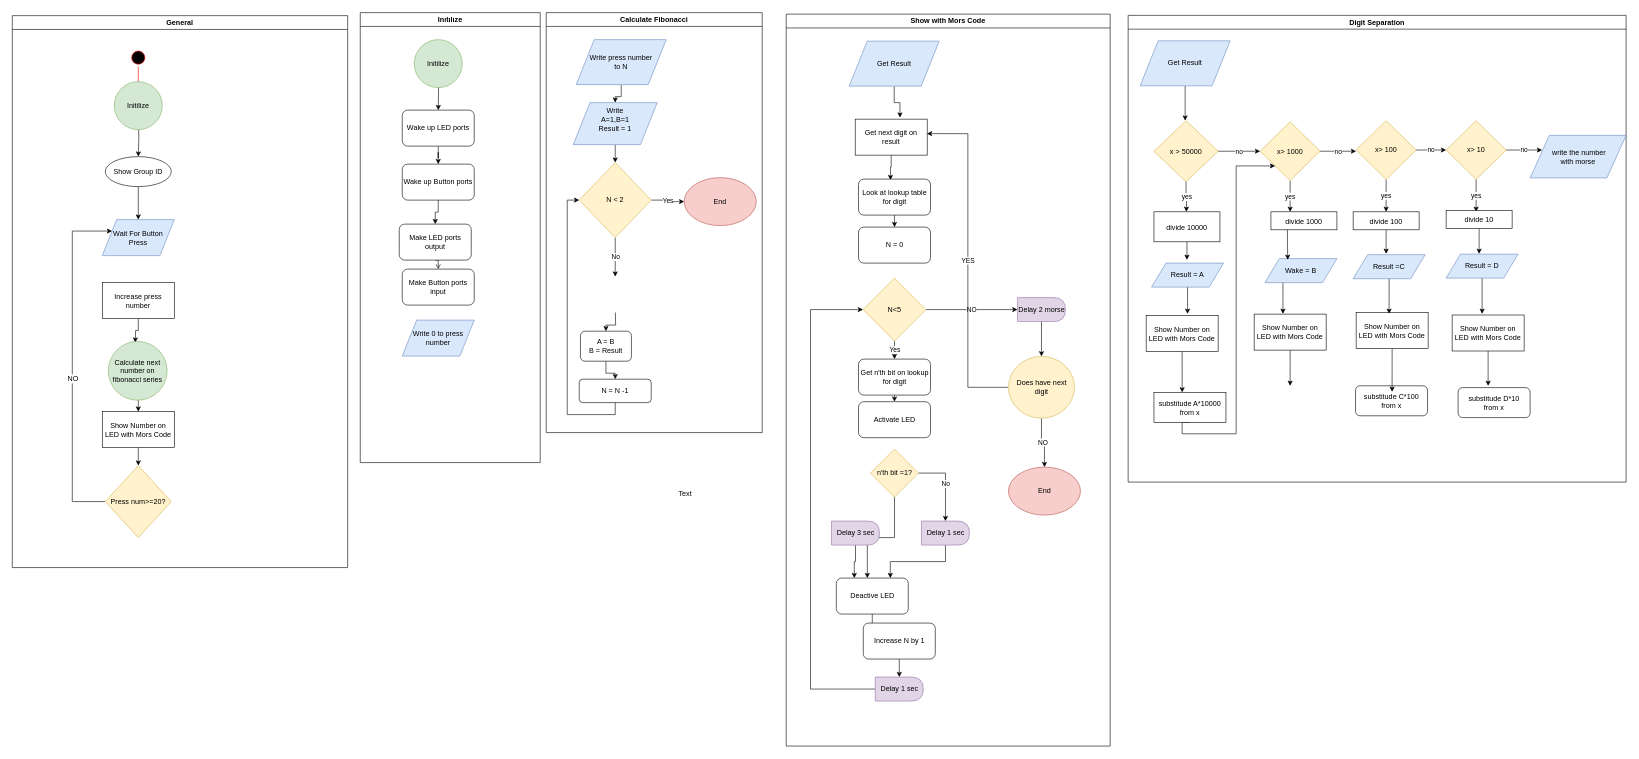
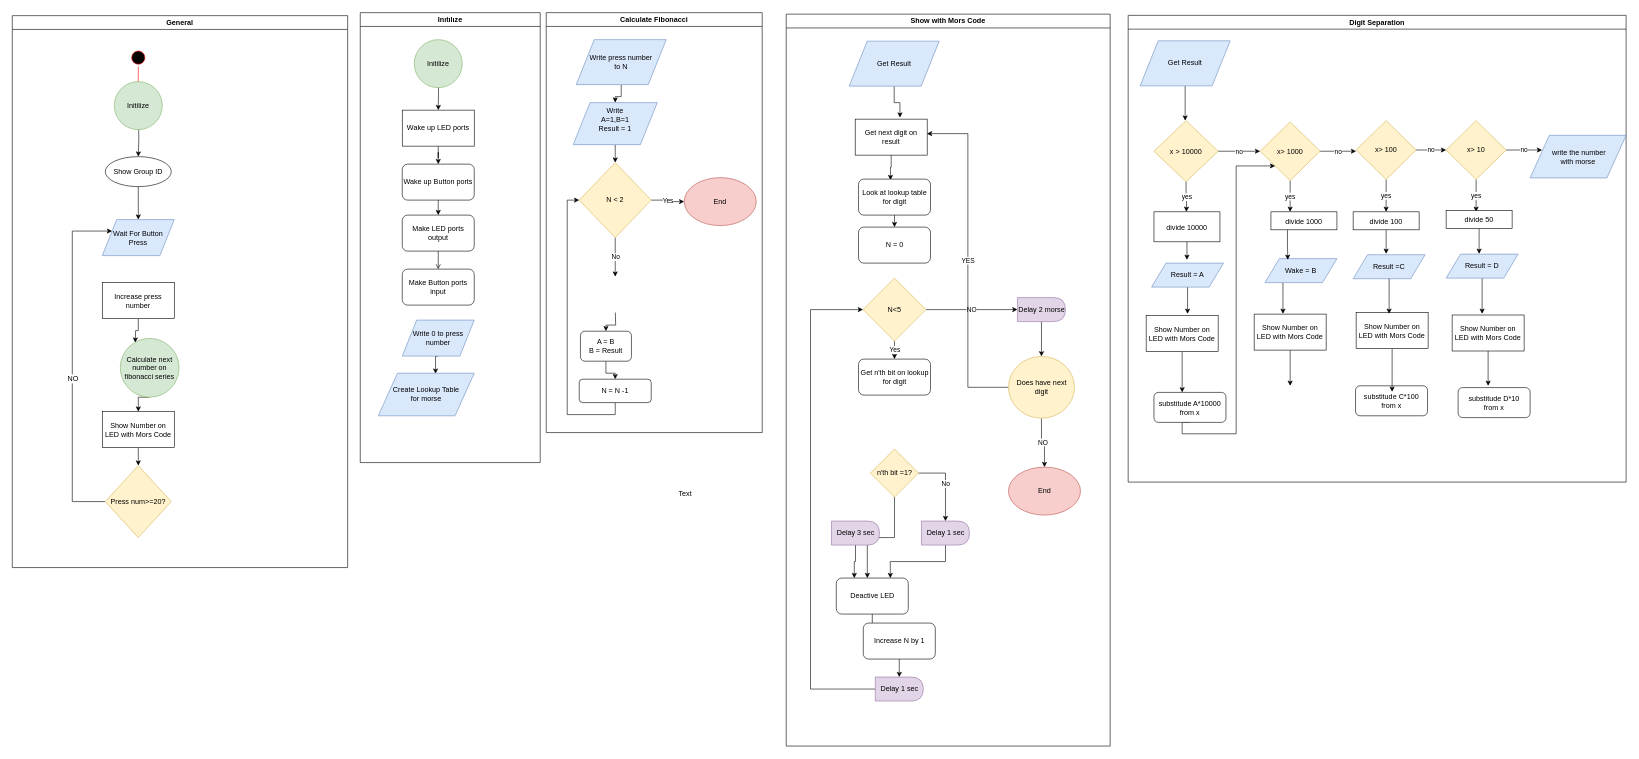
node "Wake up LED ports": shape rounded rectangle -> rectangle
node "x > 50000": label "x > 50000" -> "x > 10000"
node "divide 10": label "divide 10" -> "divide 50"
node "Make LED ports output": moved (435, 242) -> (438, 233)
edge "Write 0 to press number" -> "Create Lookup Table for morse": added
node "Calculate next number on fibonacci series": moved (138, 371) -> (150, 368)
node "Create Lookup Table for morse": added
edge "Get n'th bit on lookup for digit" -> "Activate LED": removed
node "substitude A*10000 from x": shape rectangle -> rounded rectangle
node "Activate LED": removed
